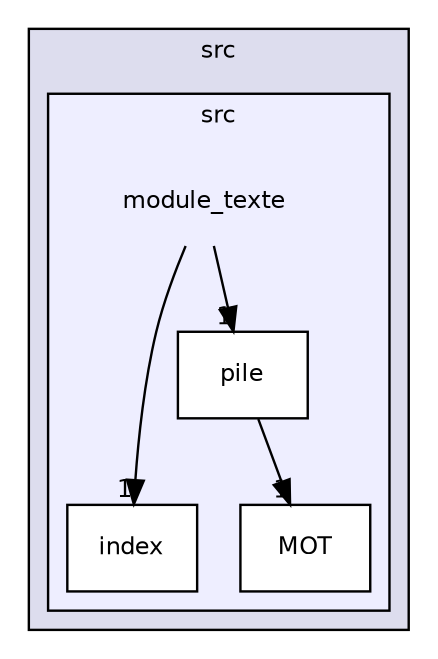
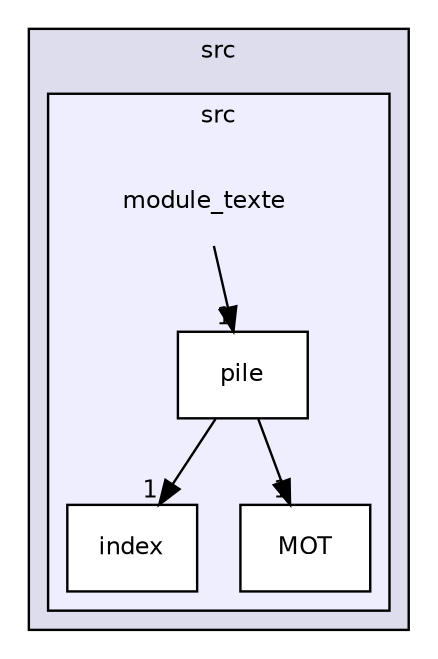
edge "module_texte" -> "index": now "pile" -> "index"
